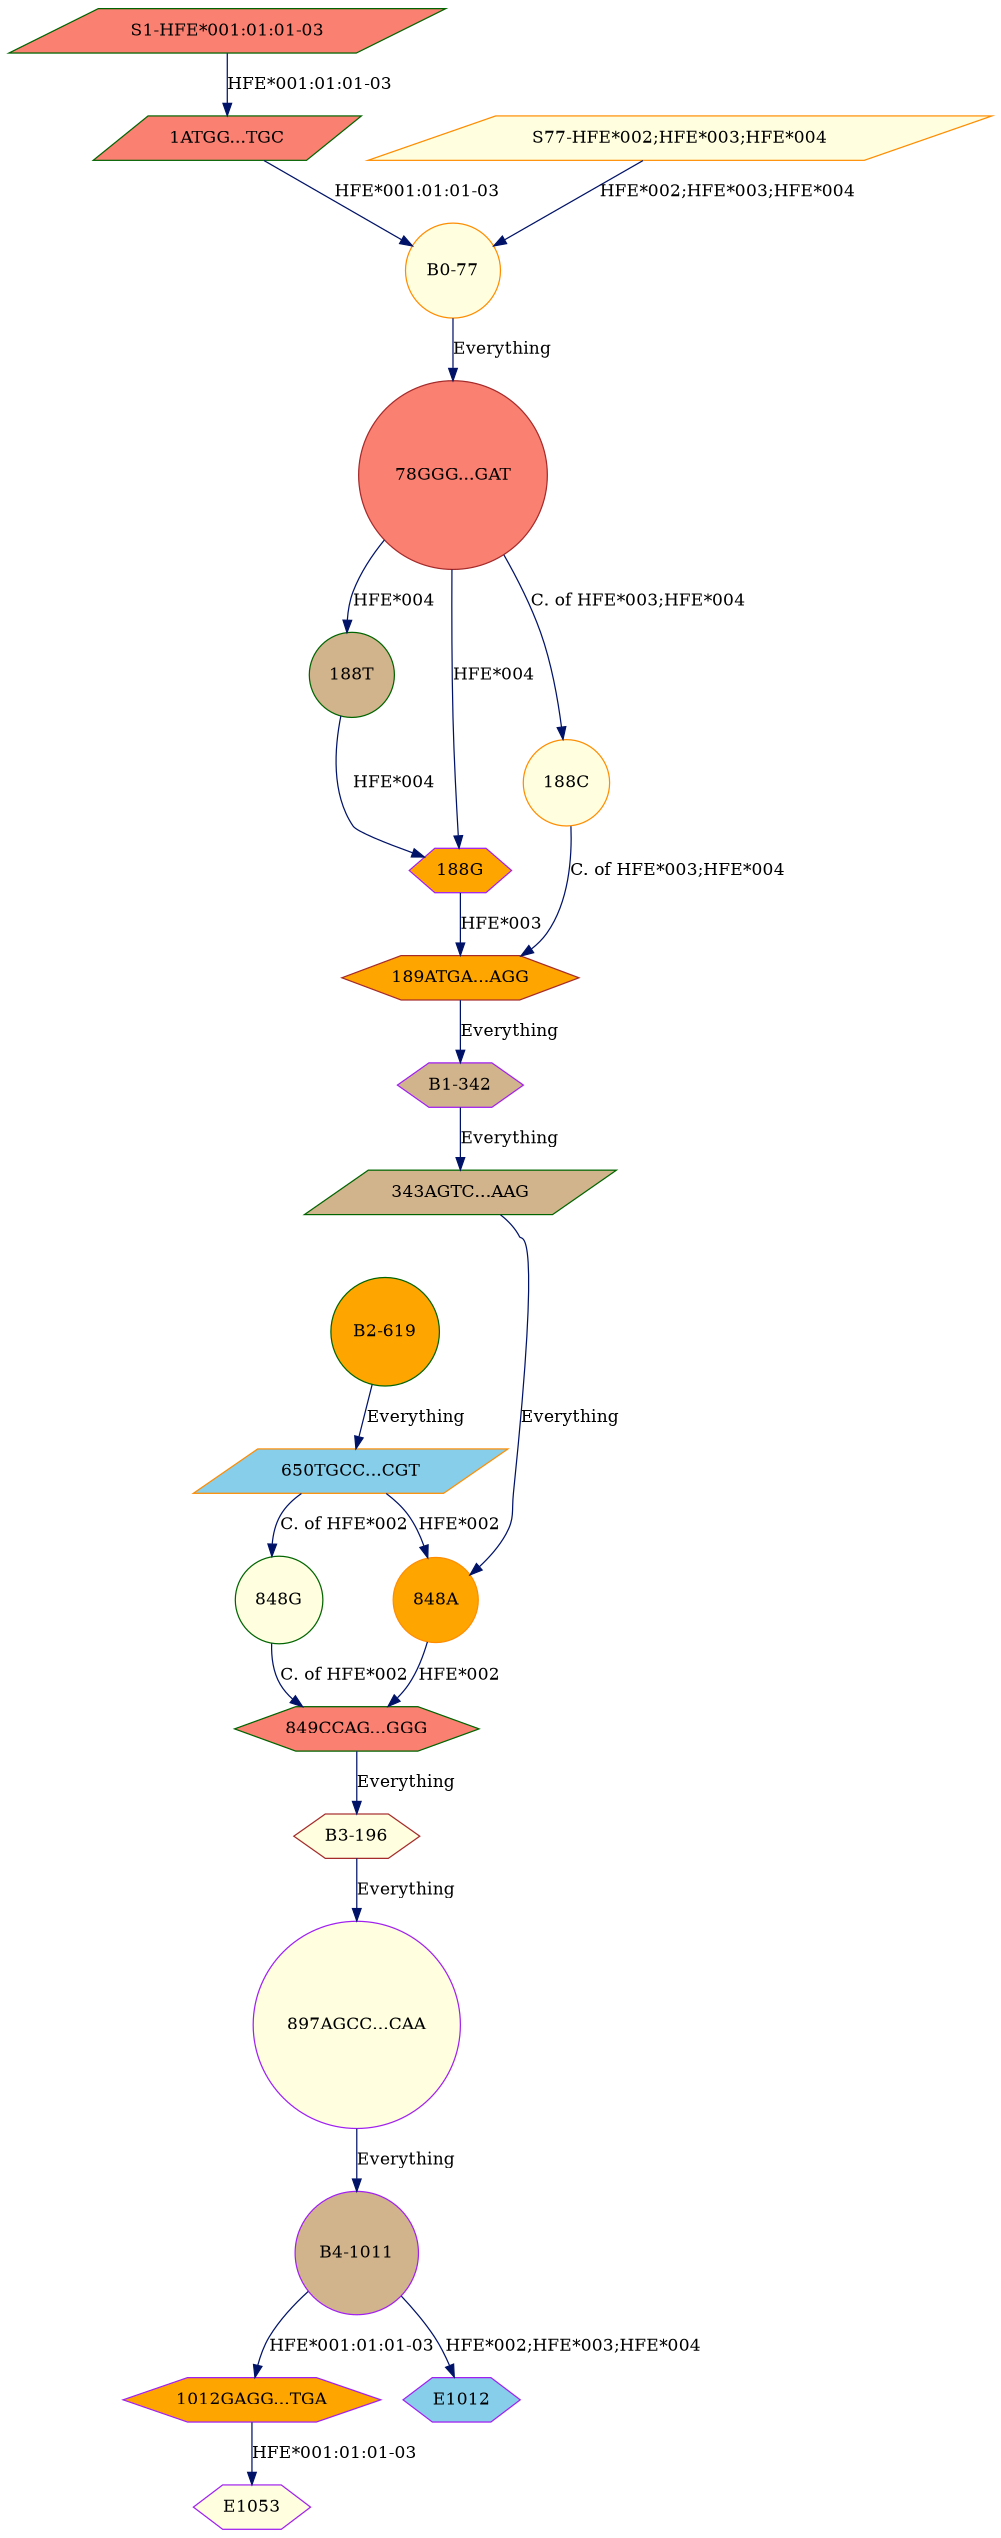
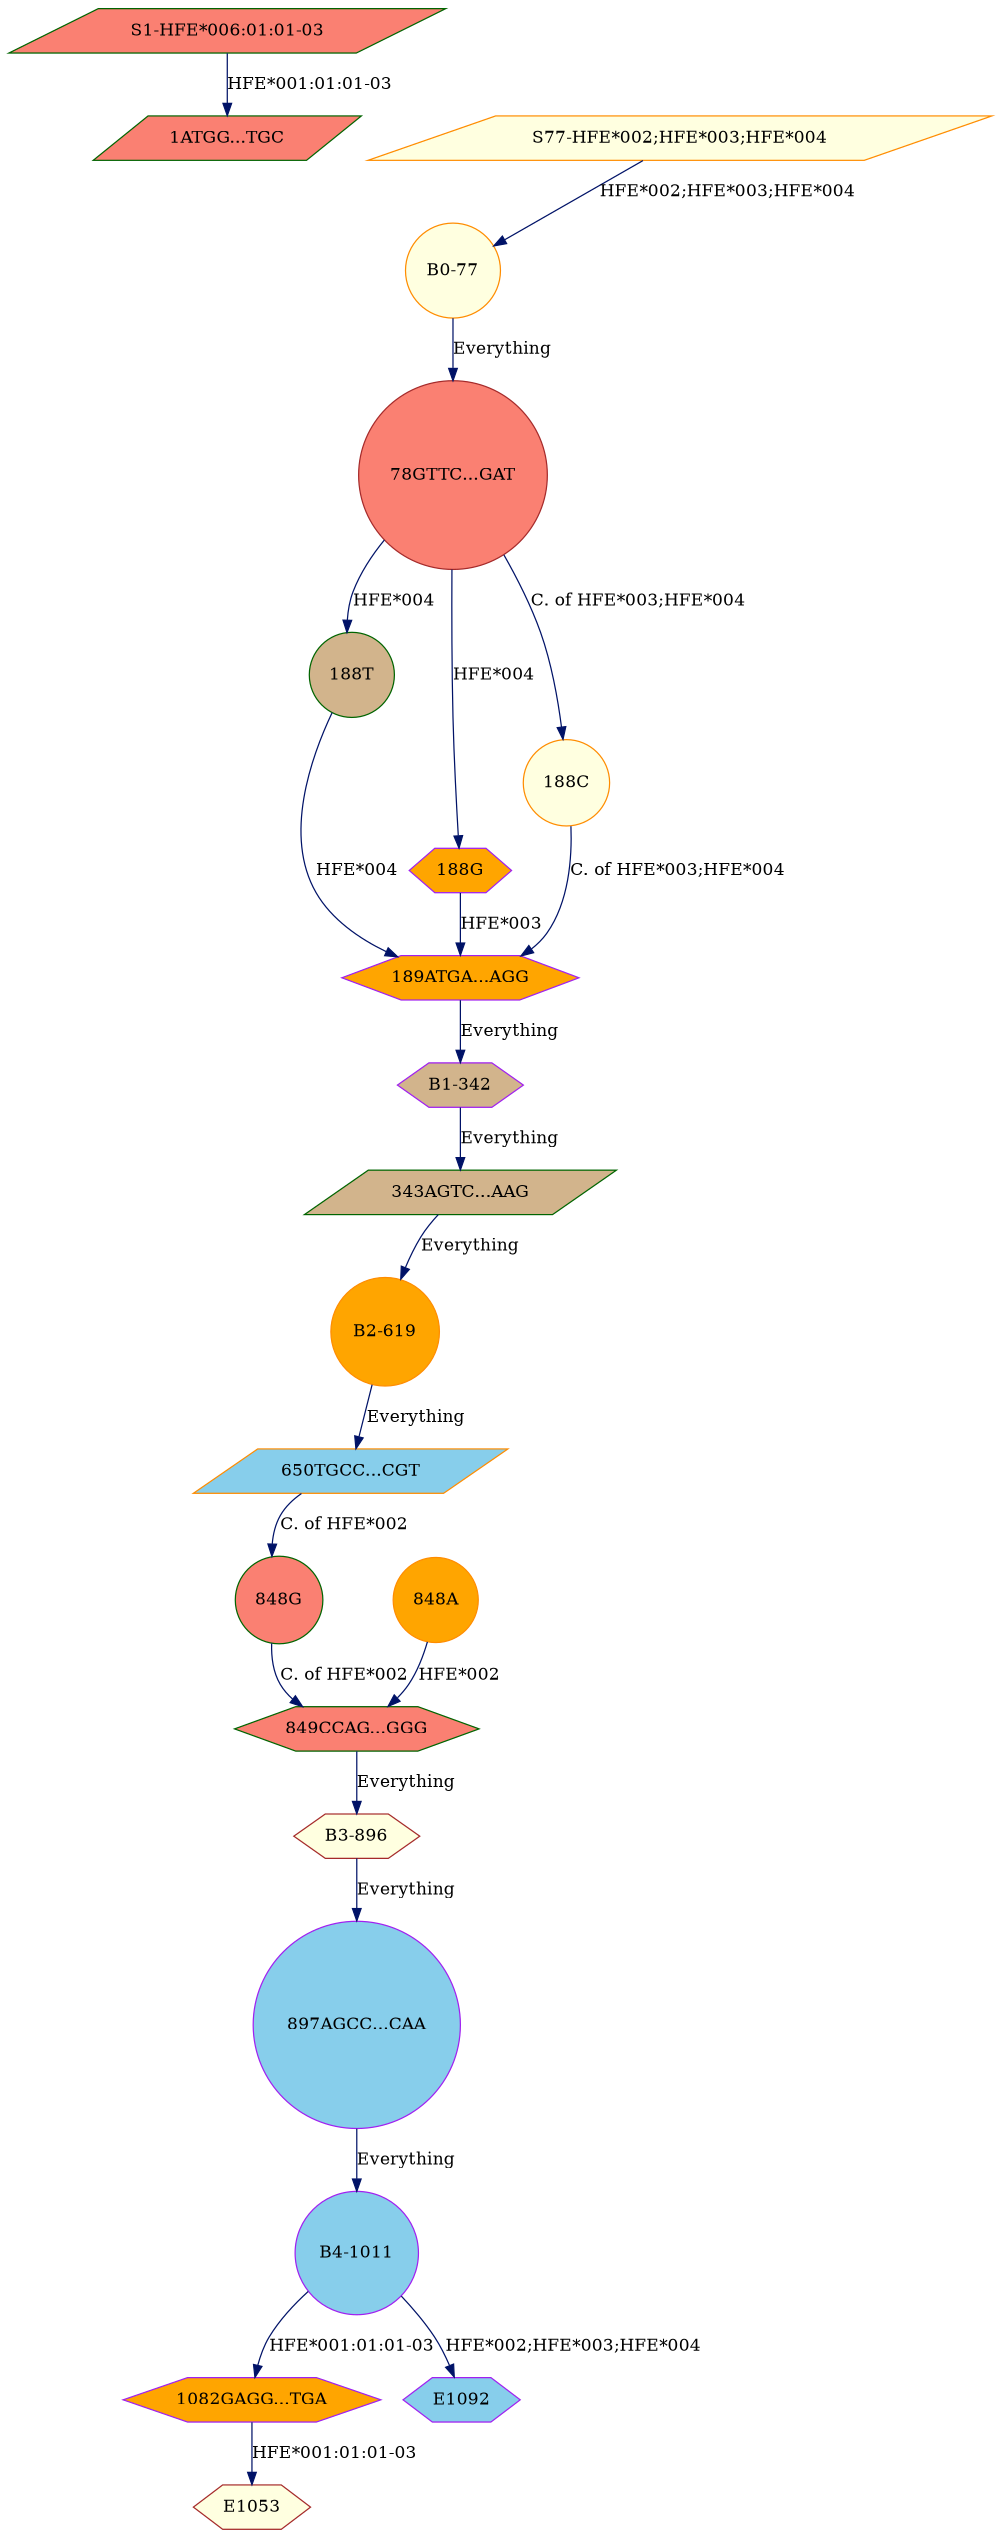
node "S1-HFE*001:01:01-03": label "S1-HFE*001:01:01-03" -> "S1-HFE*006:01:01-03"
edge "1ATGG...TGC" -> "B0-77": removed, label "HFE*001:01:01-03"
node "78GGG...GAT": label "78GGG...GAT" -> "78GTTC...GAT"
edge "188T" -> "188G": now "188T" -> "189ATGA...AGG"
node "189ATGA...AGG": color brown -> purple
node "B2-619": color darkgreen -> darkorange
edge "343AGTC...AAG" -> "848A": now "343AGTC...AAG" -> "B2-619"
edge "650TGCC...CGT" -> "848A": removed, label "HFE*002"
node "848G": fillcolor lightyellow -> salmon
node "B3-196": label "B3-196" -> "B3-896"
node "897AGCC...CAA": fillcolor lightyellow -> skyblue
node "B4-1011": fillcolor tan -> skyblue
node "1012GAGG...TGA": label "1012GAGG...TGA" -> "1082GAGG...TGA"
node "E1012": label "E1012" -> "E1092"
node "E1053": color purple -> brown
